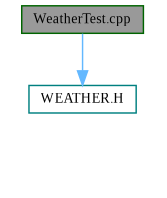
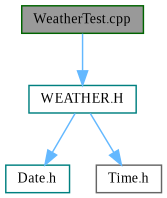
node "Date.h": added
node "Time.h": added
